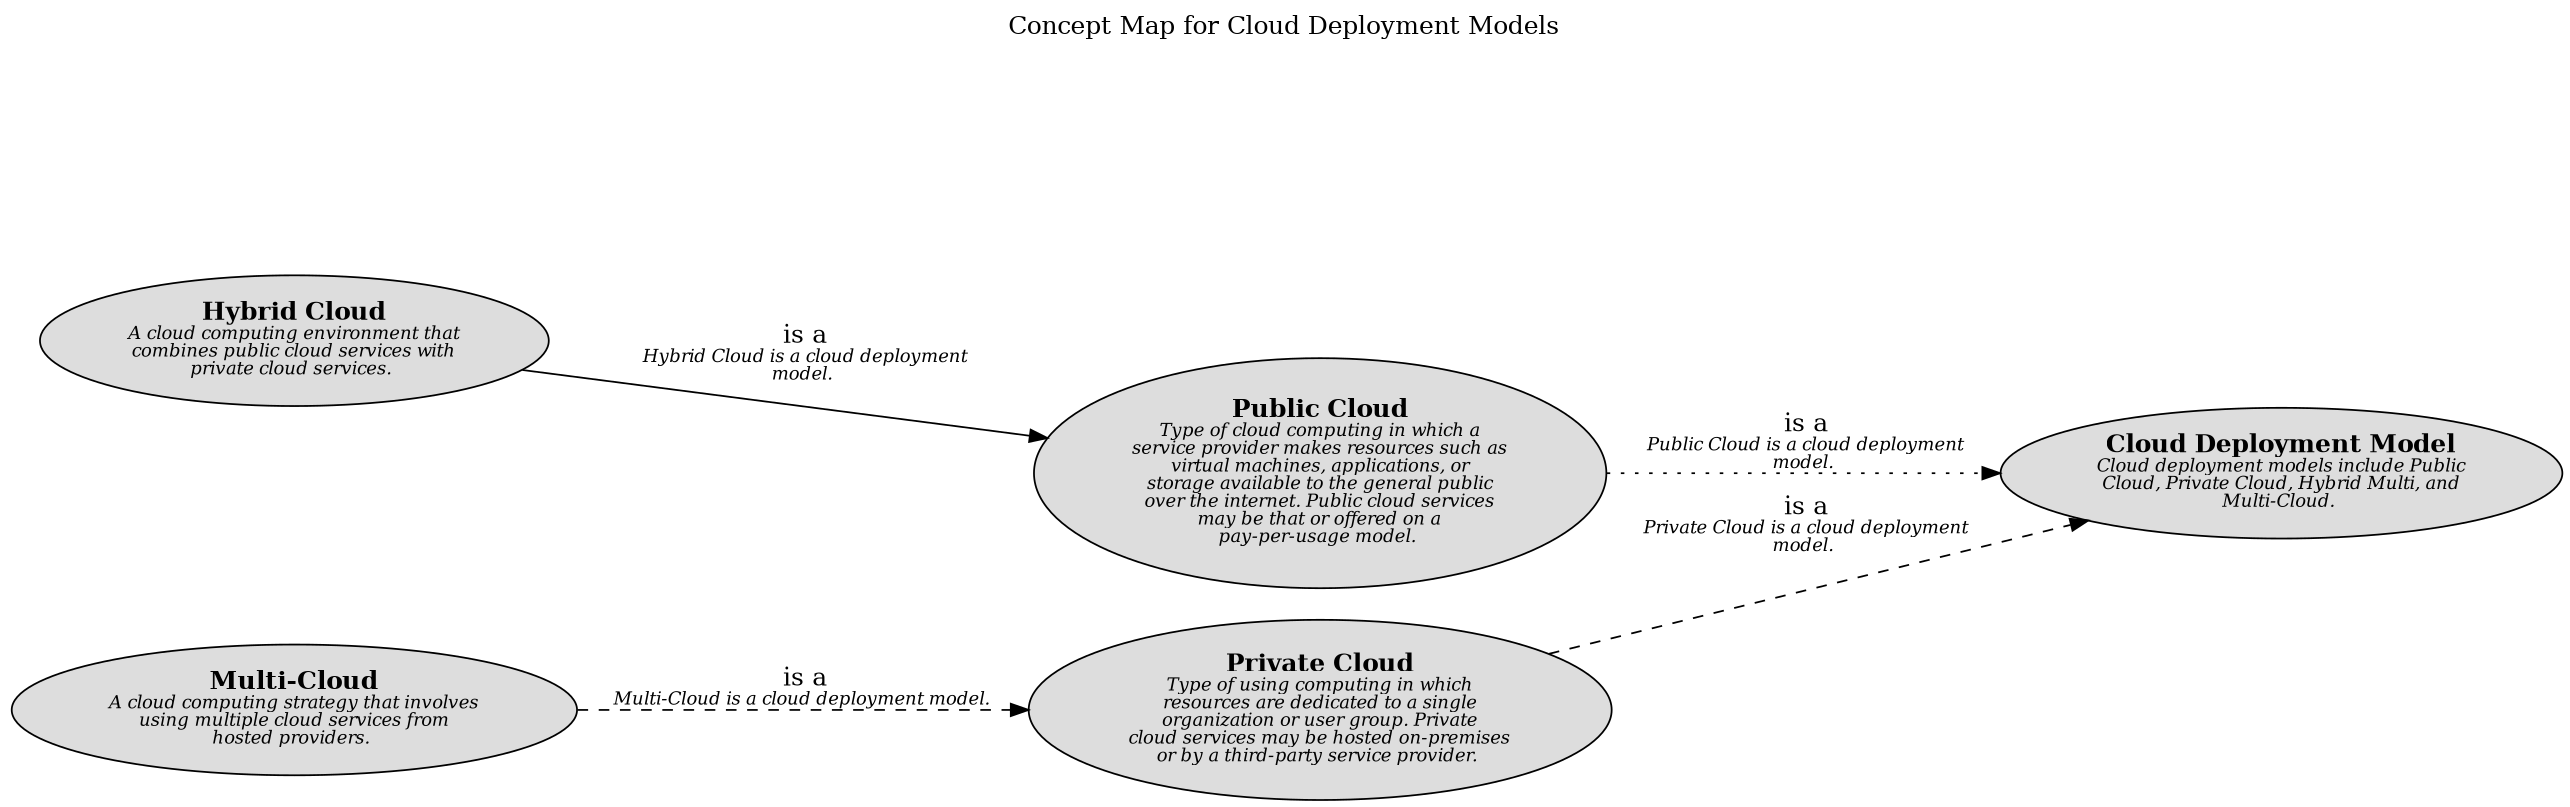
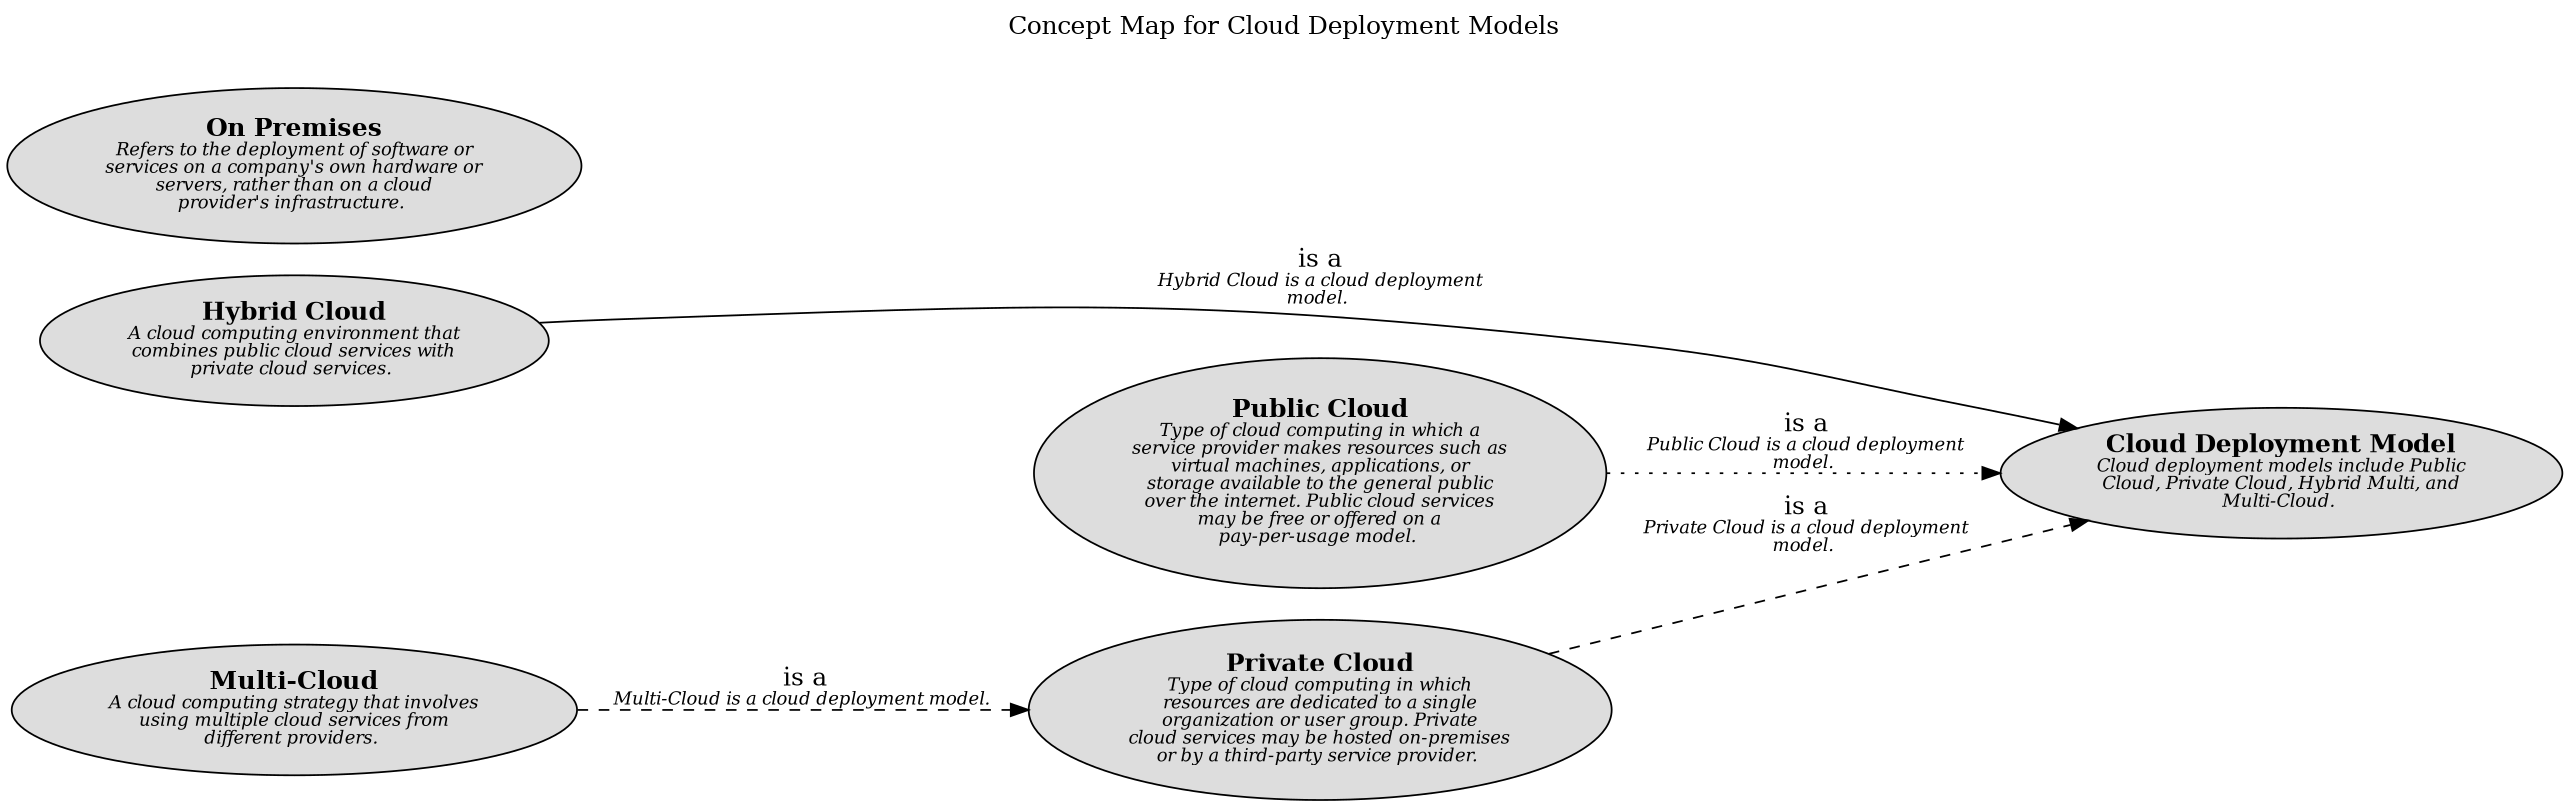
node "On Premises": added
edge "Hybrid Cloud" -> "Public Cloud": now "Hybrid Cloud" -> "Cloud Deployment Model"
node "Public Cloud": text "may be that or offered on a" -> "may be free or offered on a"
node "Private Cloud": text "Type of using computing in which" -> "Type of cloud computing in which"
node "Multi-Cloud": text "hosted providers." -> "different providers."
